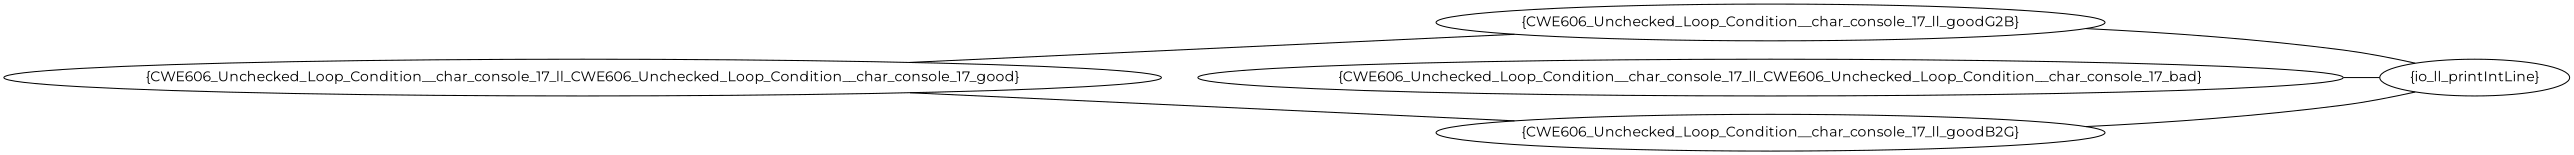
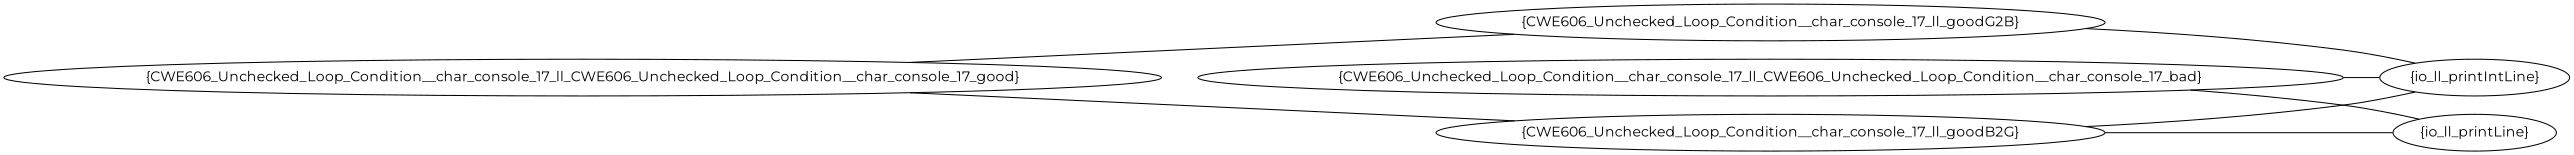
node "{io_ll_printLine}": added
